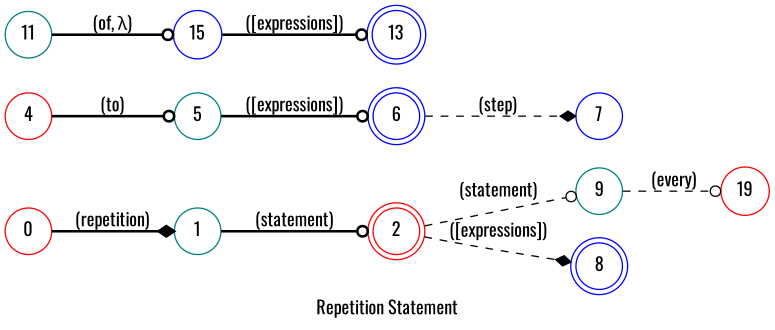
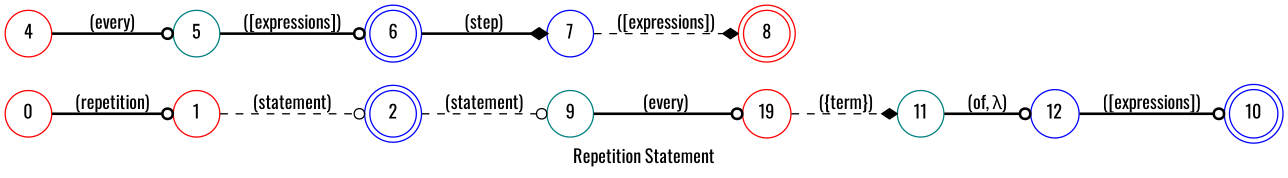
node "15": label "15" -> "12"
node "13": label "13" -> "10"
edge "4" -> "5": label "(to)" -> "(every)"
edge "19" -> "11": added, label "({term})"
edge "6" -> "7": style dashed -> bold
edge "9" -> "19": style dashed -> bold
edge "0" -> "1": arrowhead diamond -> odot
node "1": color teal -> red
edge "1" -> "2": style bold -> dashed
node "2": color red -> blue
edge "2" -> "8": now "7" -> "8"
node "8": color blue -> red
